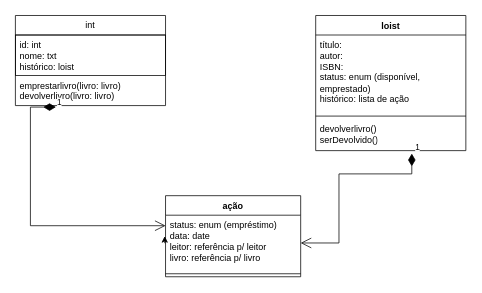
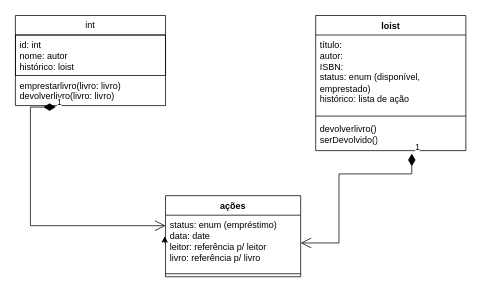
node "id: int nome: txt histórico: loist": label "id: int nome: txt histórico: loist" -> "id: int nome: autor histórico: loist"
node "ação": label "ação" -> "ações"
